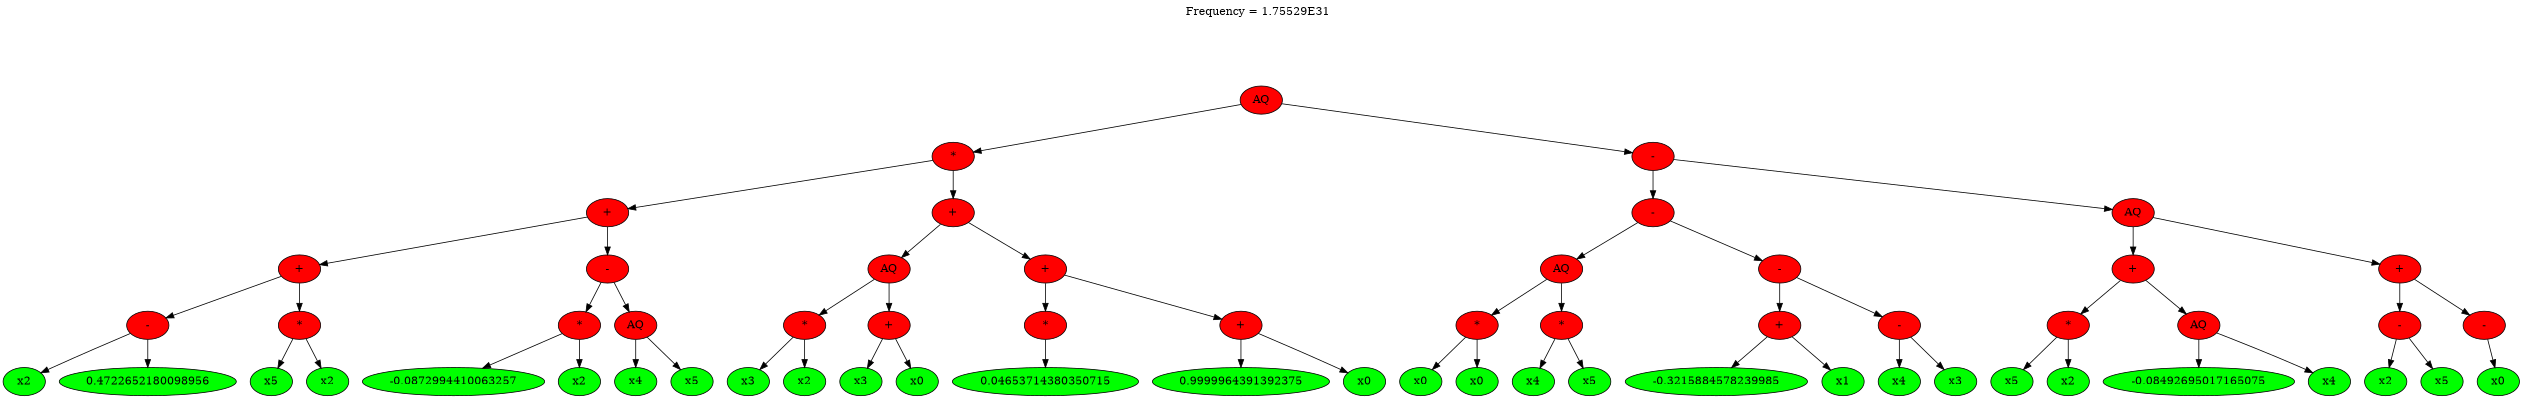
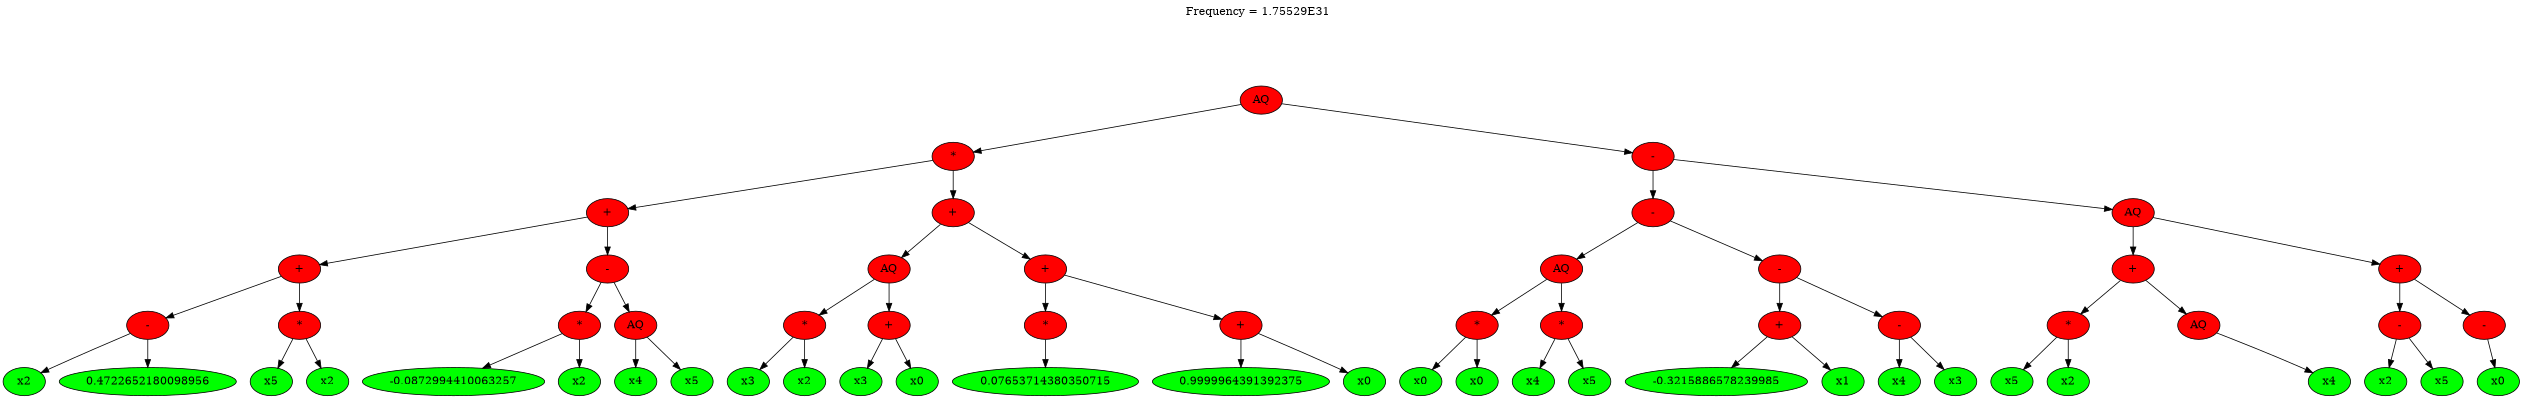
node "0.04653714380350715": label "0.04653714380350715" -> "0.07653714380350715"
node "-0.3215884578239985": label "-0.3215884578239985" -> "-0.3215886578239985"
node "-0.08492695017165075": removed
